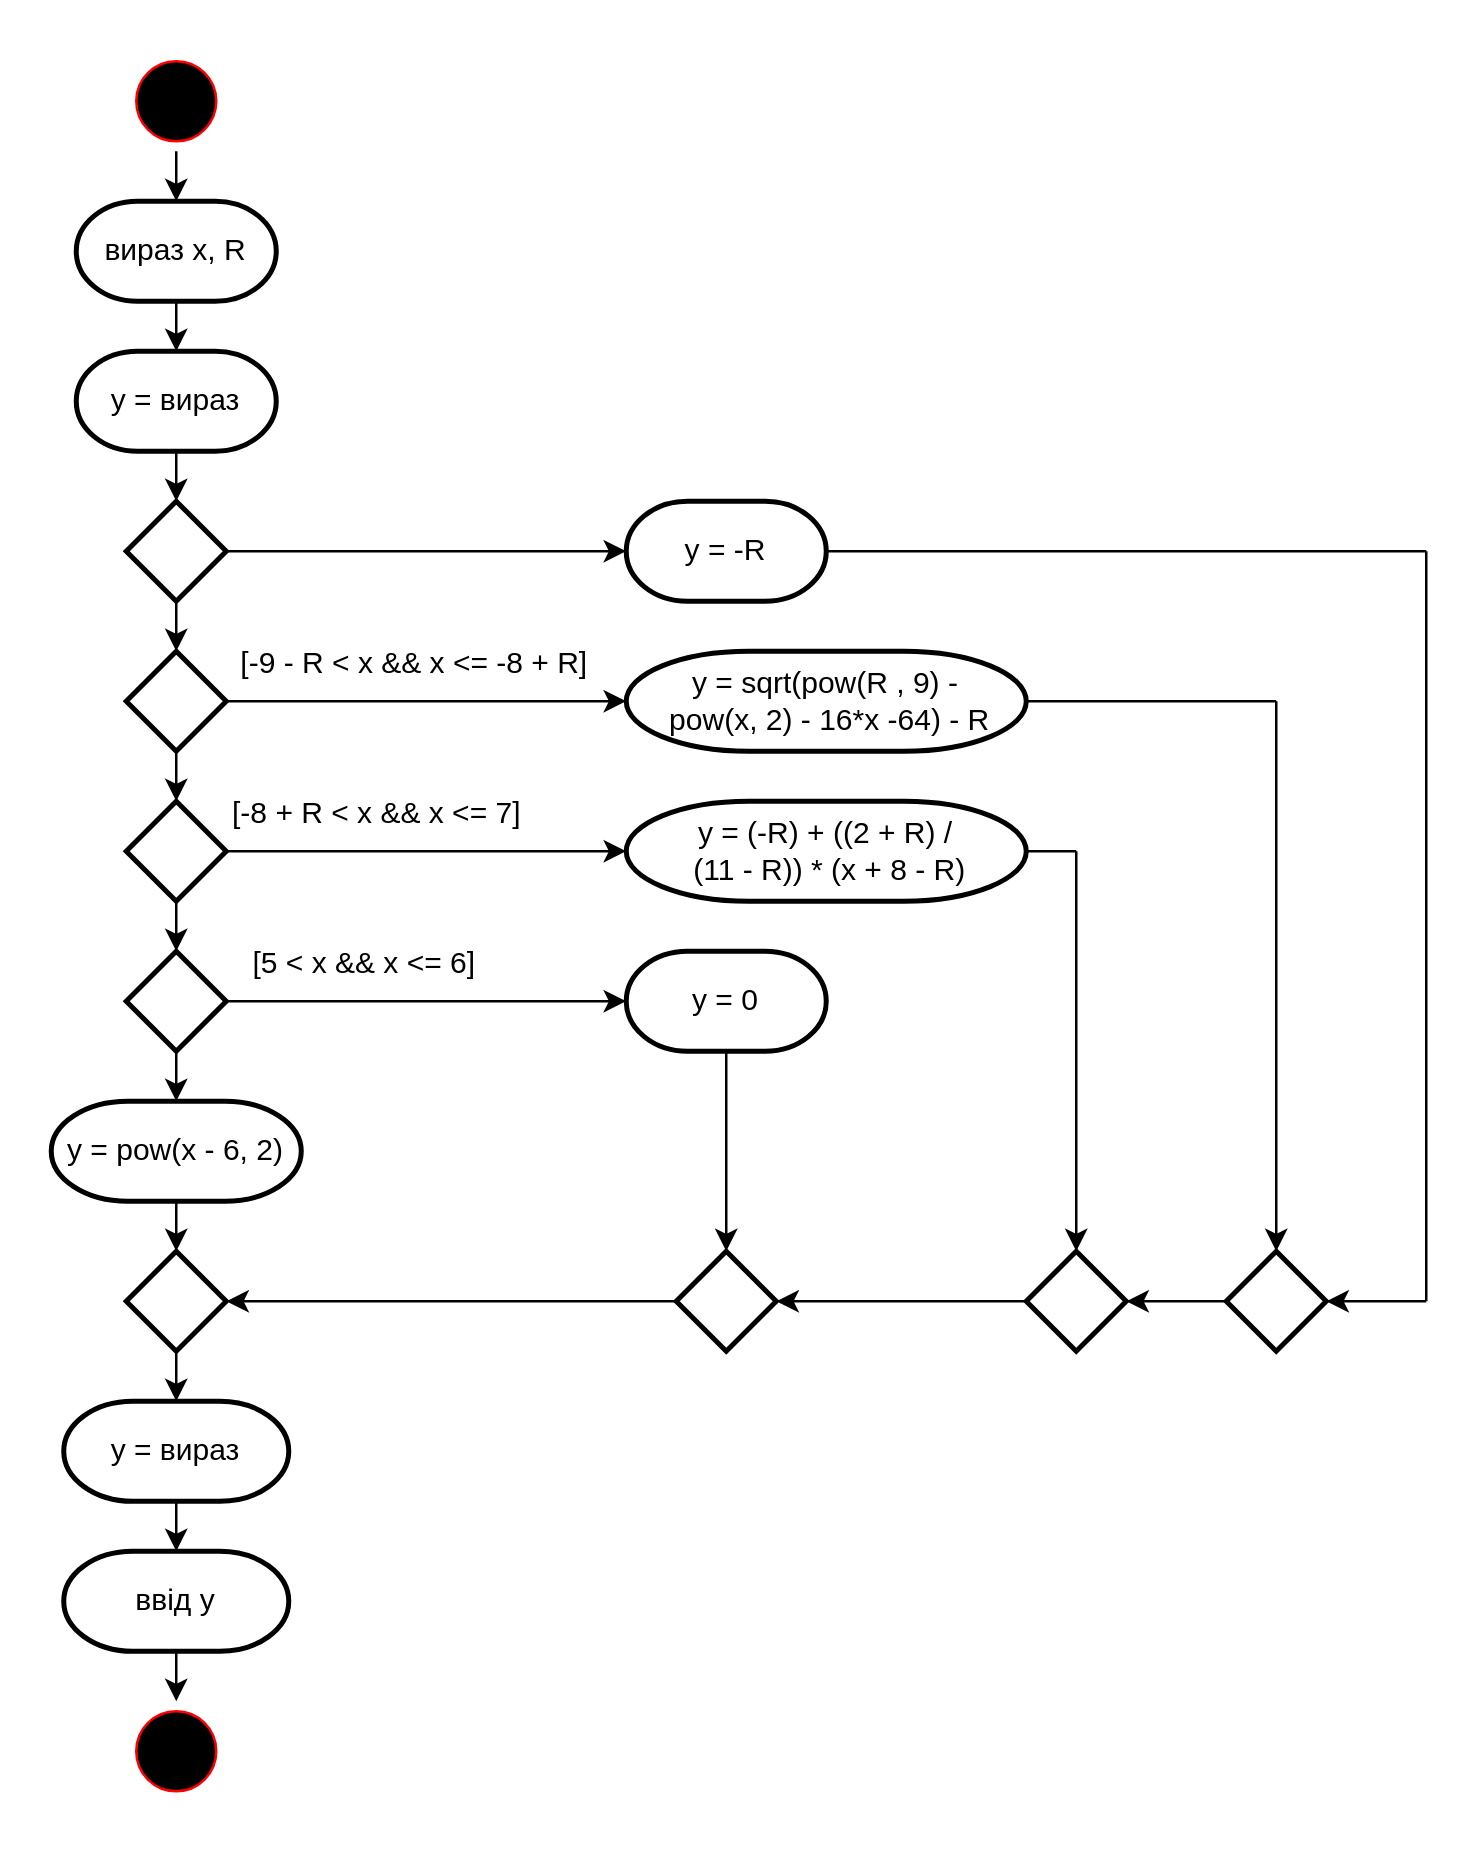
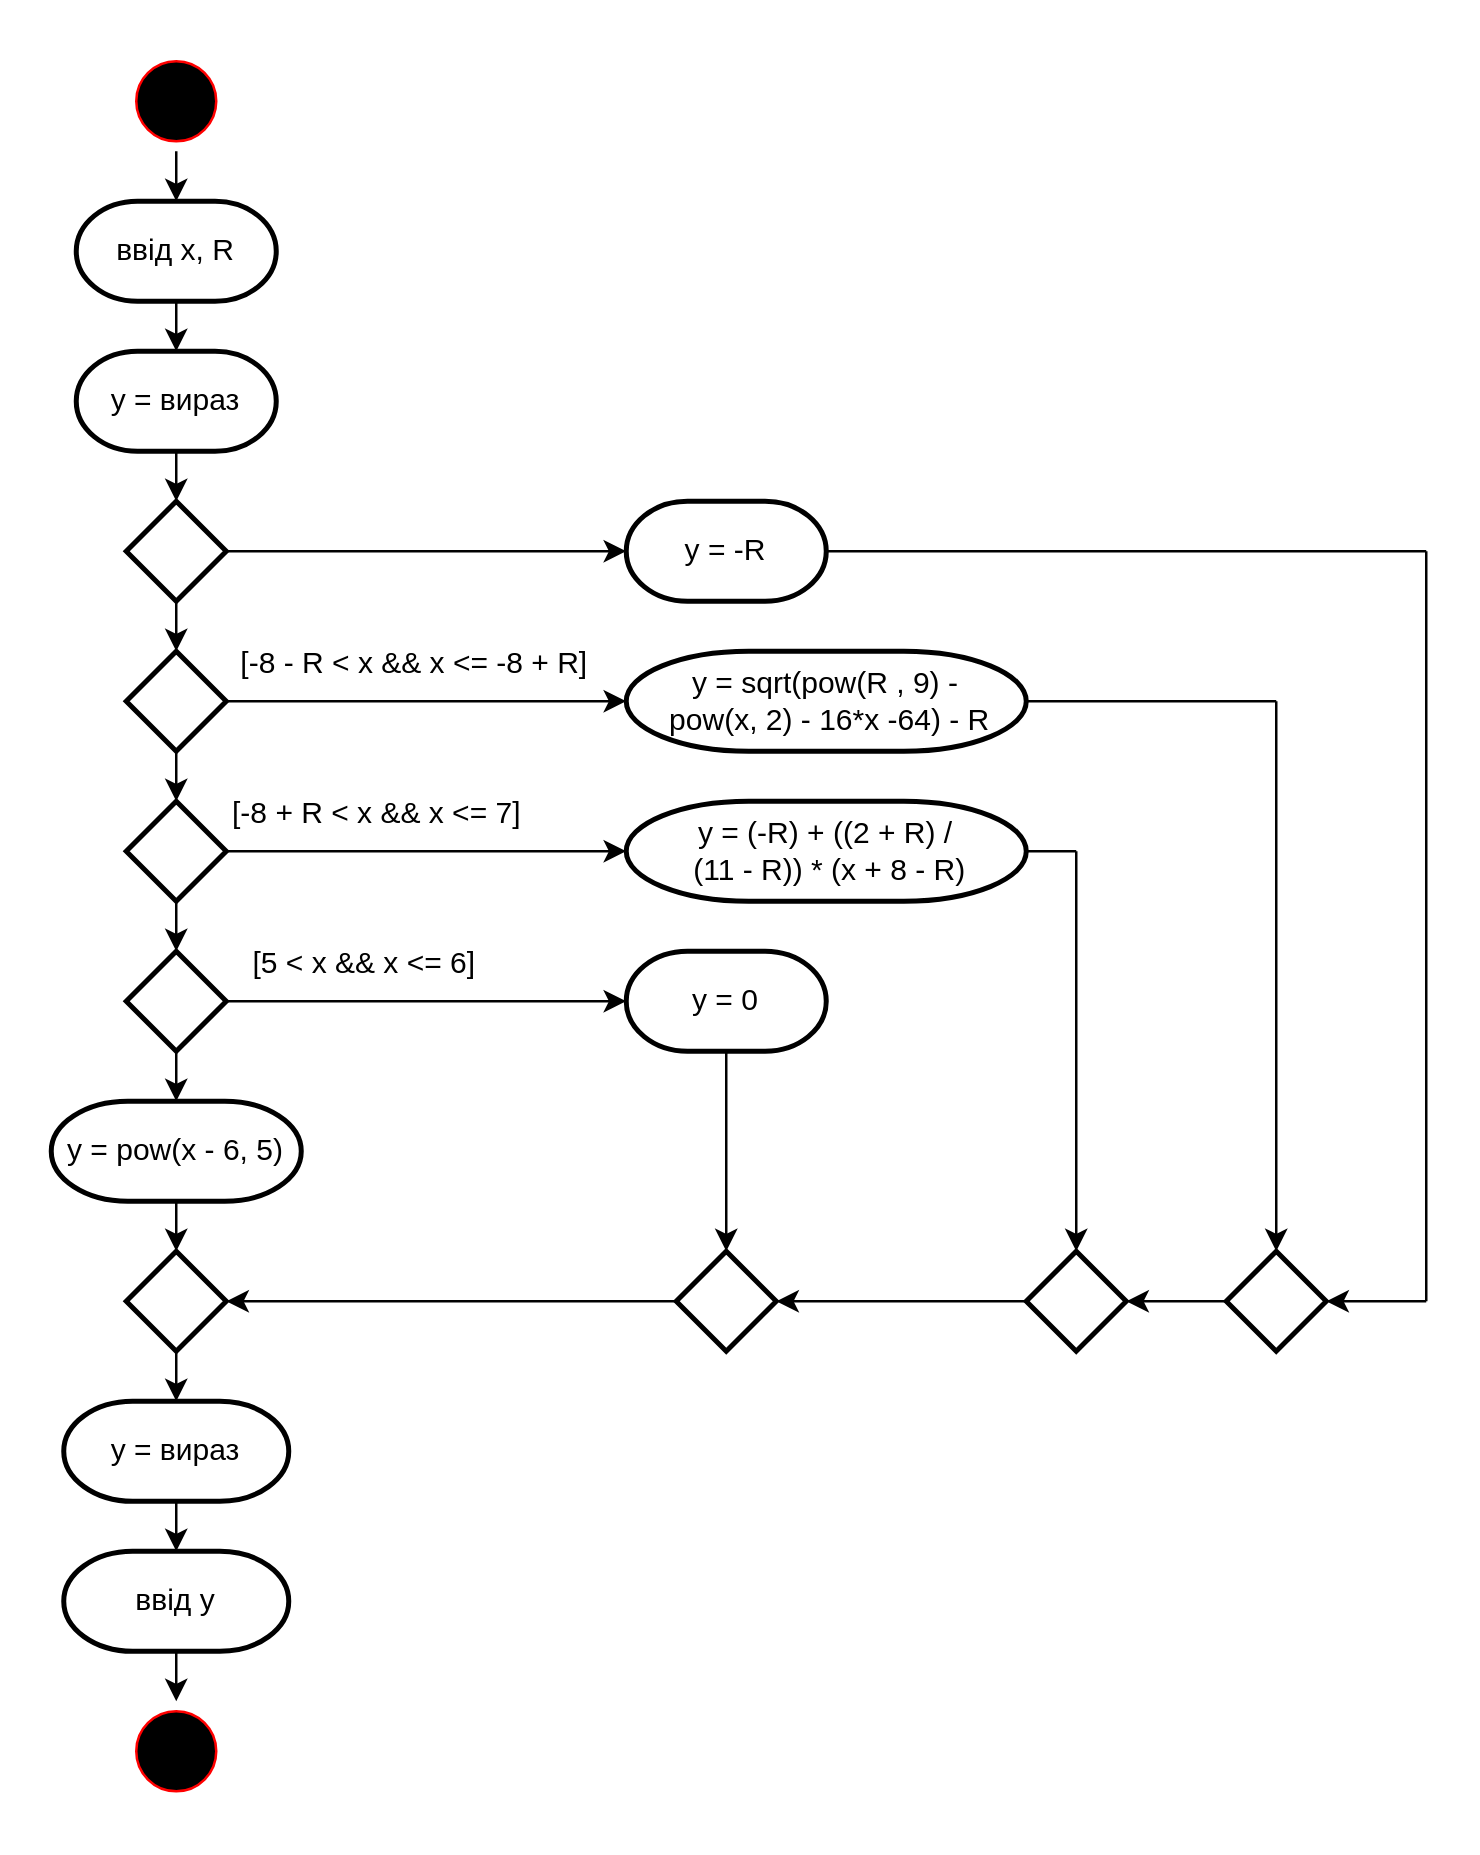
node "вираз x, R": label "вираз x, R" -> "ввід x, R"
node "[-9 - R < x && x <= -8 + R]": label "[-9 - R < x && x <= -8 + R]" -> "[-8 - R < x && x <= -8 + R]"
node "y = pow(x - 6, 2)": label "y = pow(x - 6, 2)" -> "y = pow(x - 6, 5)"
